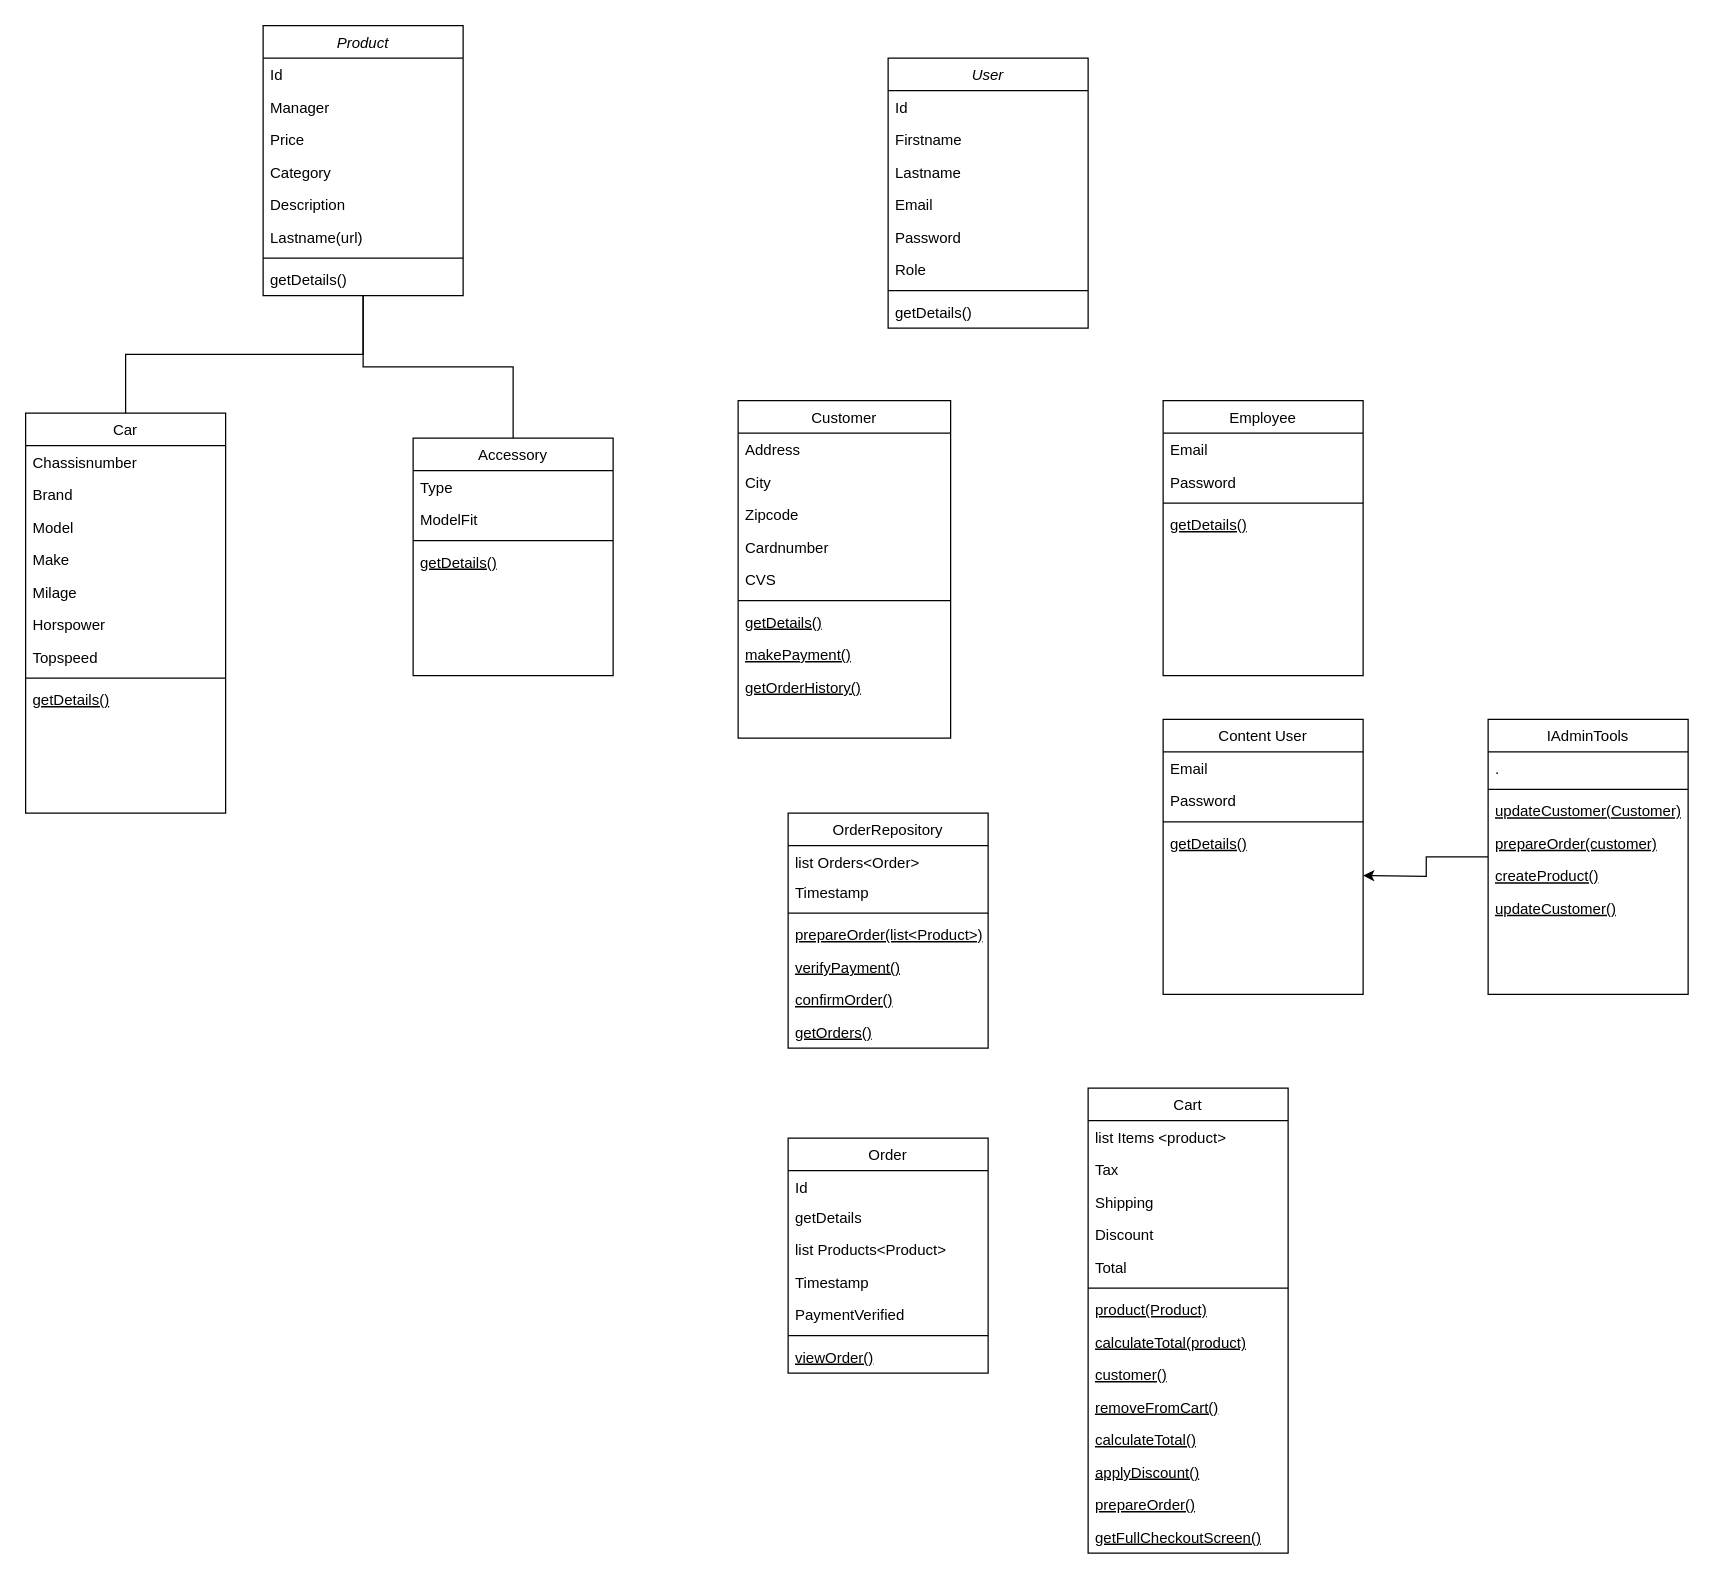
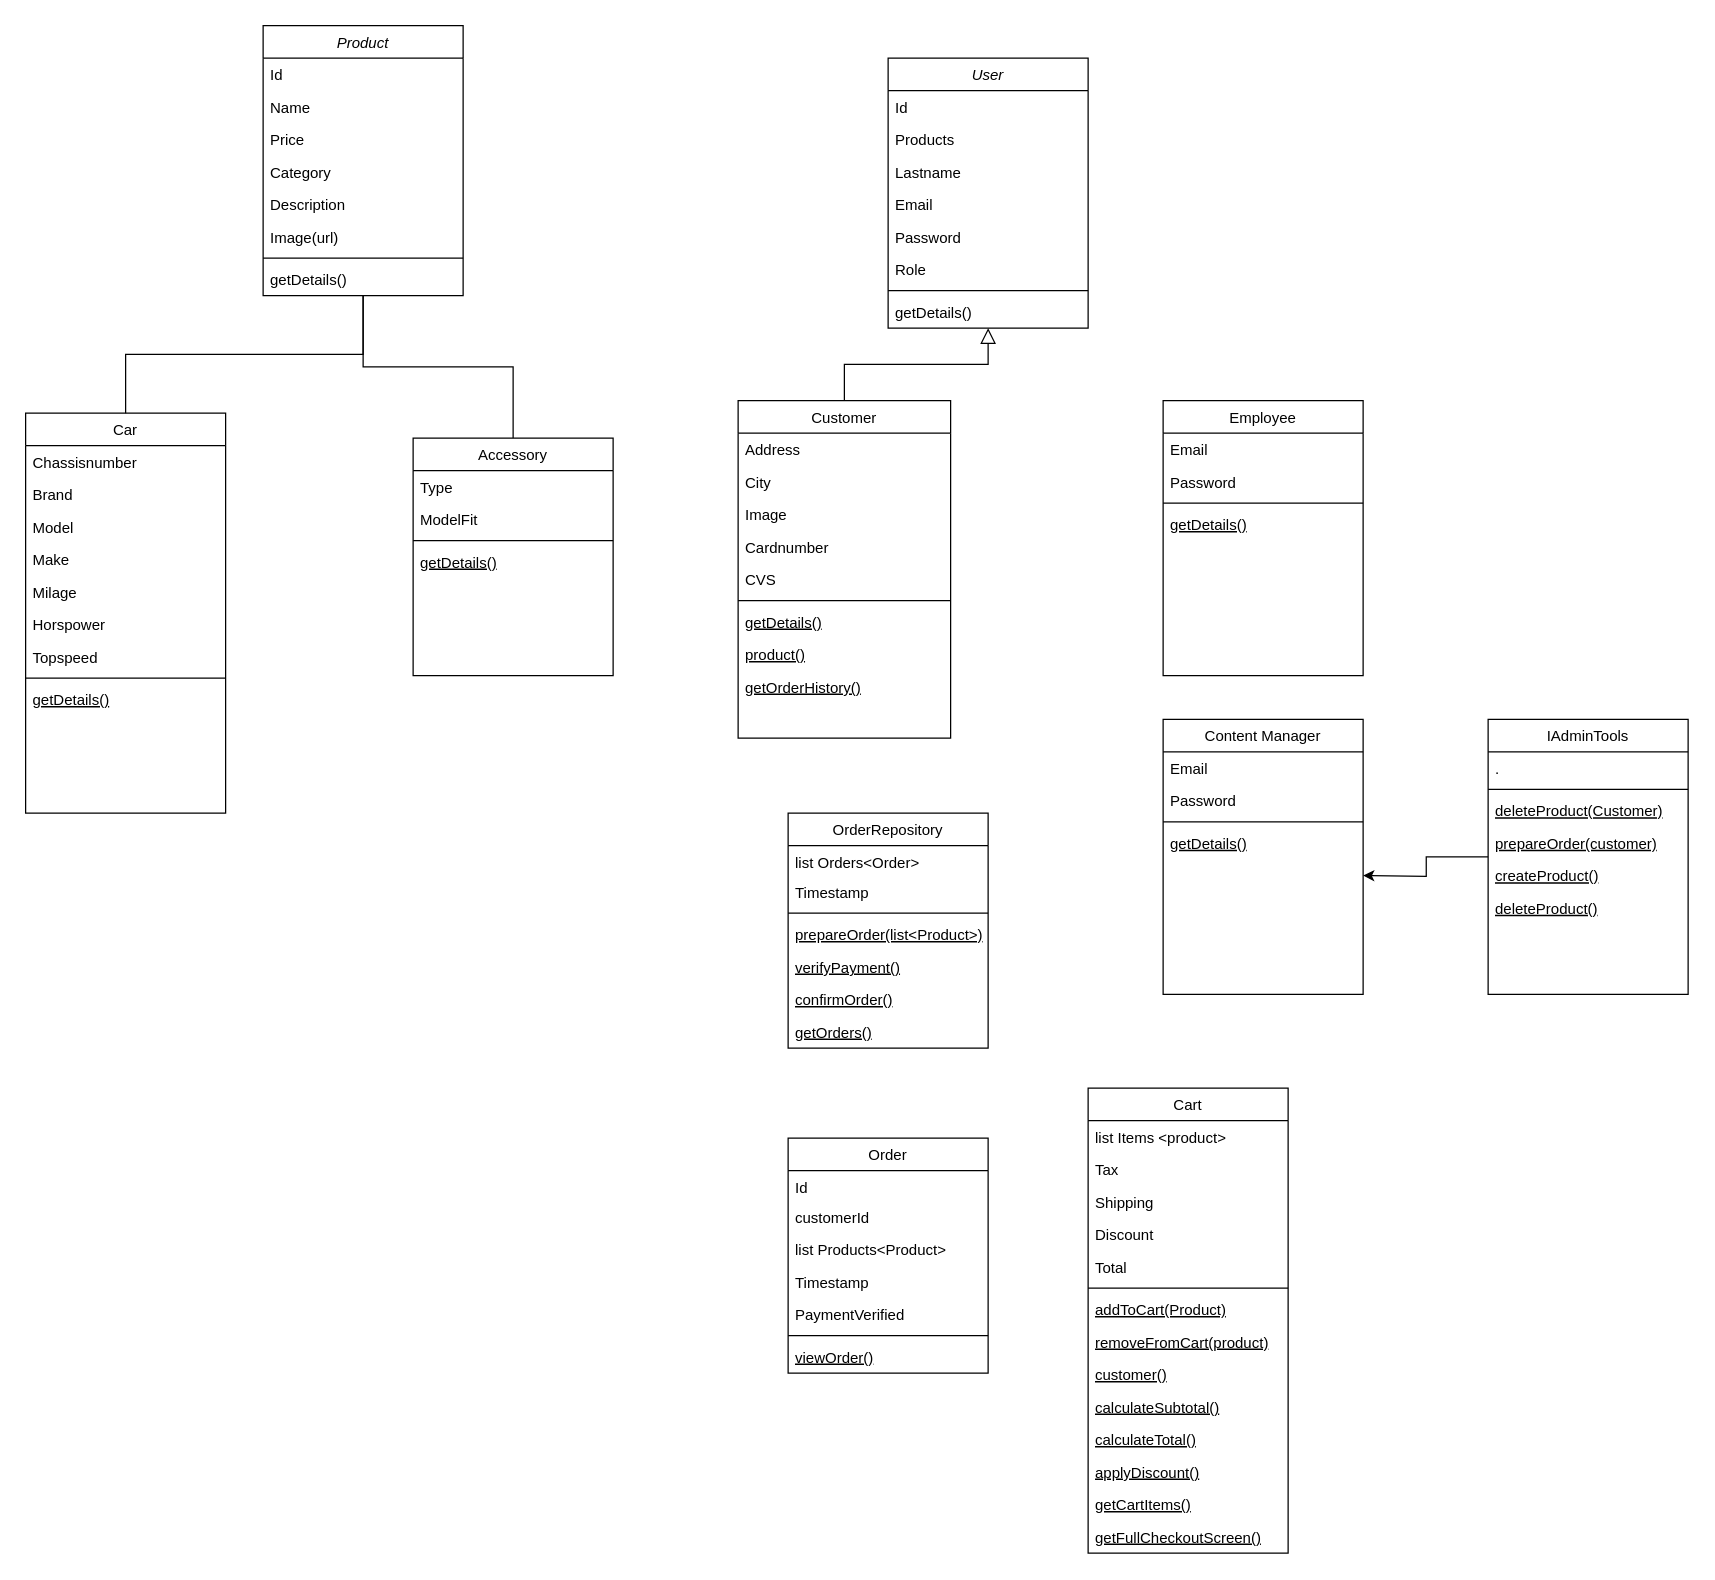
node "Manager": label "Manager" -> "Name"
node "Firstname": label "Firstname" -> "Products"
node "Lastname(url)": label "Lastname(url)" -> "Image(url)"
edge "Customer" -> "User": added
node "Zipcode": label "Zipcode" -> "Image"
node "makePayment()": label "makePayment()" -> "product()"
node "Content User": label "Content User" -> "Content Manager"
node "updateCustomer(Customer)": label "updateCustomer(Customer)" -> "deleteProduct(Customer)"
node "updateCustomer()": label "updateCustomer()" -> "deleteProduct()"
node "getDetails": label "getDetails" -> "customerId"
node "product(Product)": label "product(Product)" -> "addToCart(Product)"
node "calculateTotal(product)": label "calculateTotal(product)" -> "removeFromCart(product)"
node "removeFromCart()": label "removeFromCart()" -> "calculateSubtotal()"
node "prepareOrder()": label "prepareOrder()" -> "getCartItems()"
